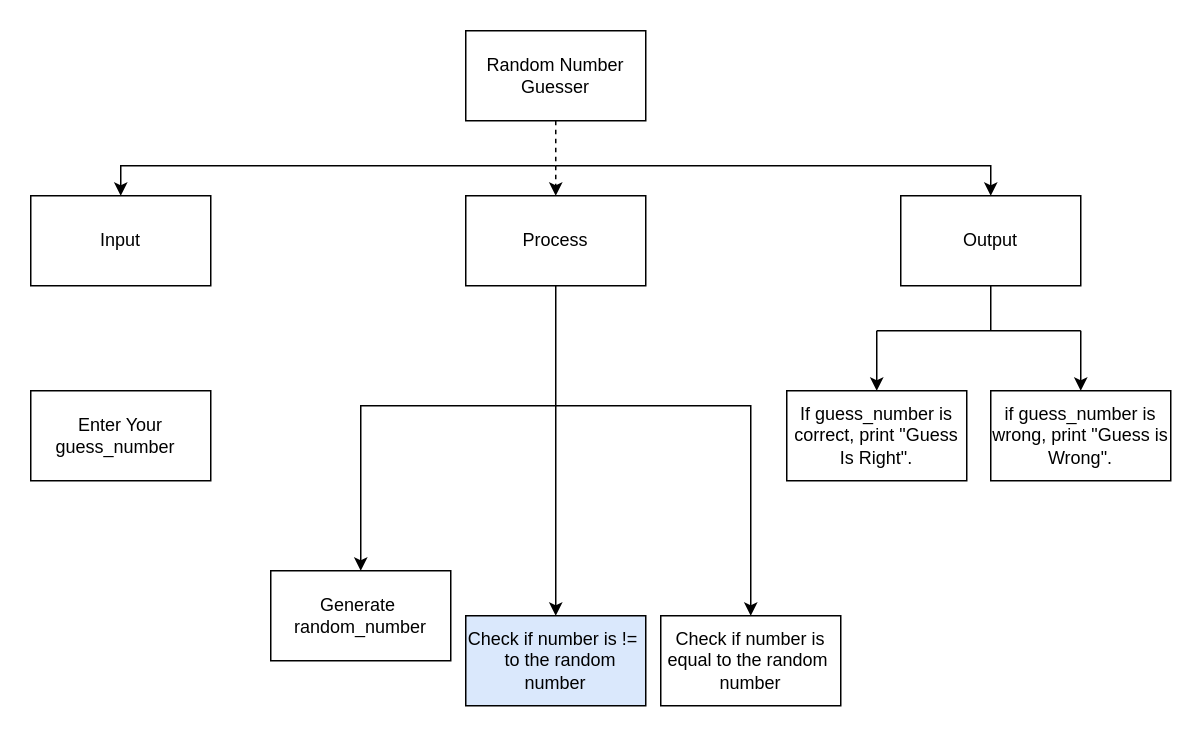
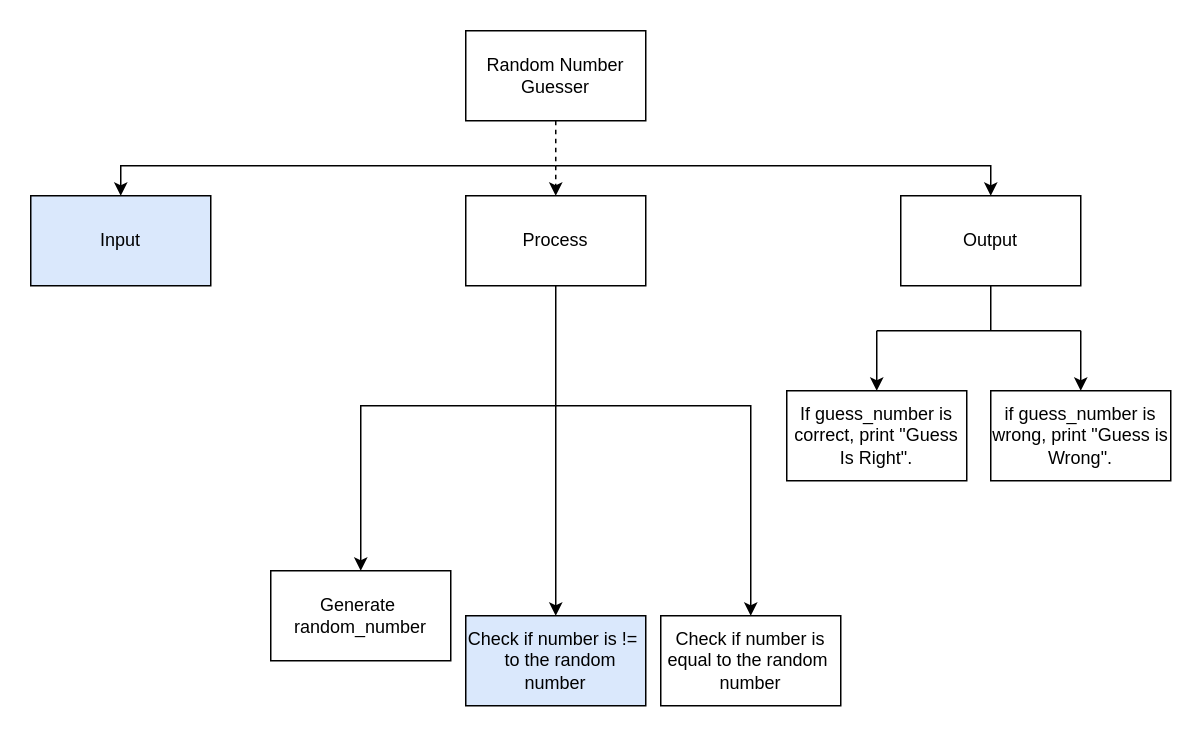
node "Input": fillcolor #ffffff -> #dae8fc
node "Enter Your guess_number": removed
